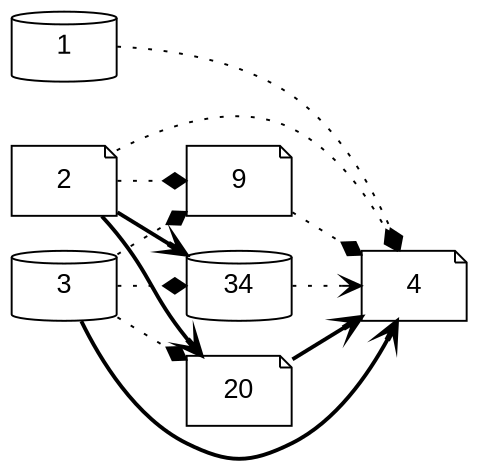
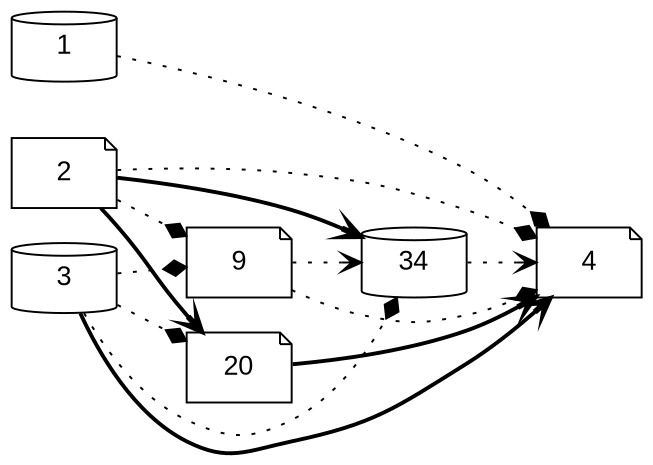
edge "9" -> "34": added
